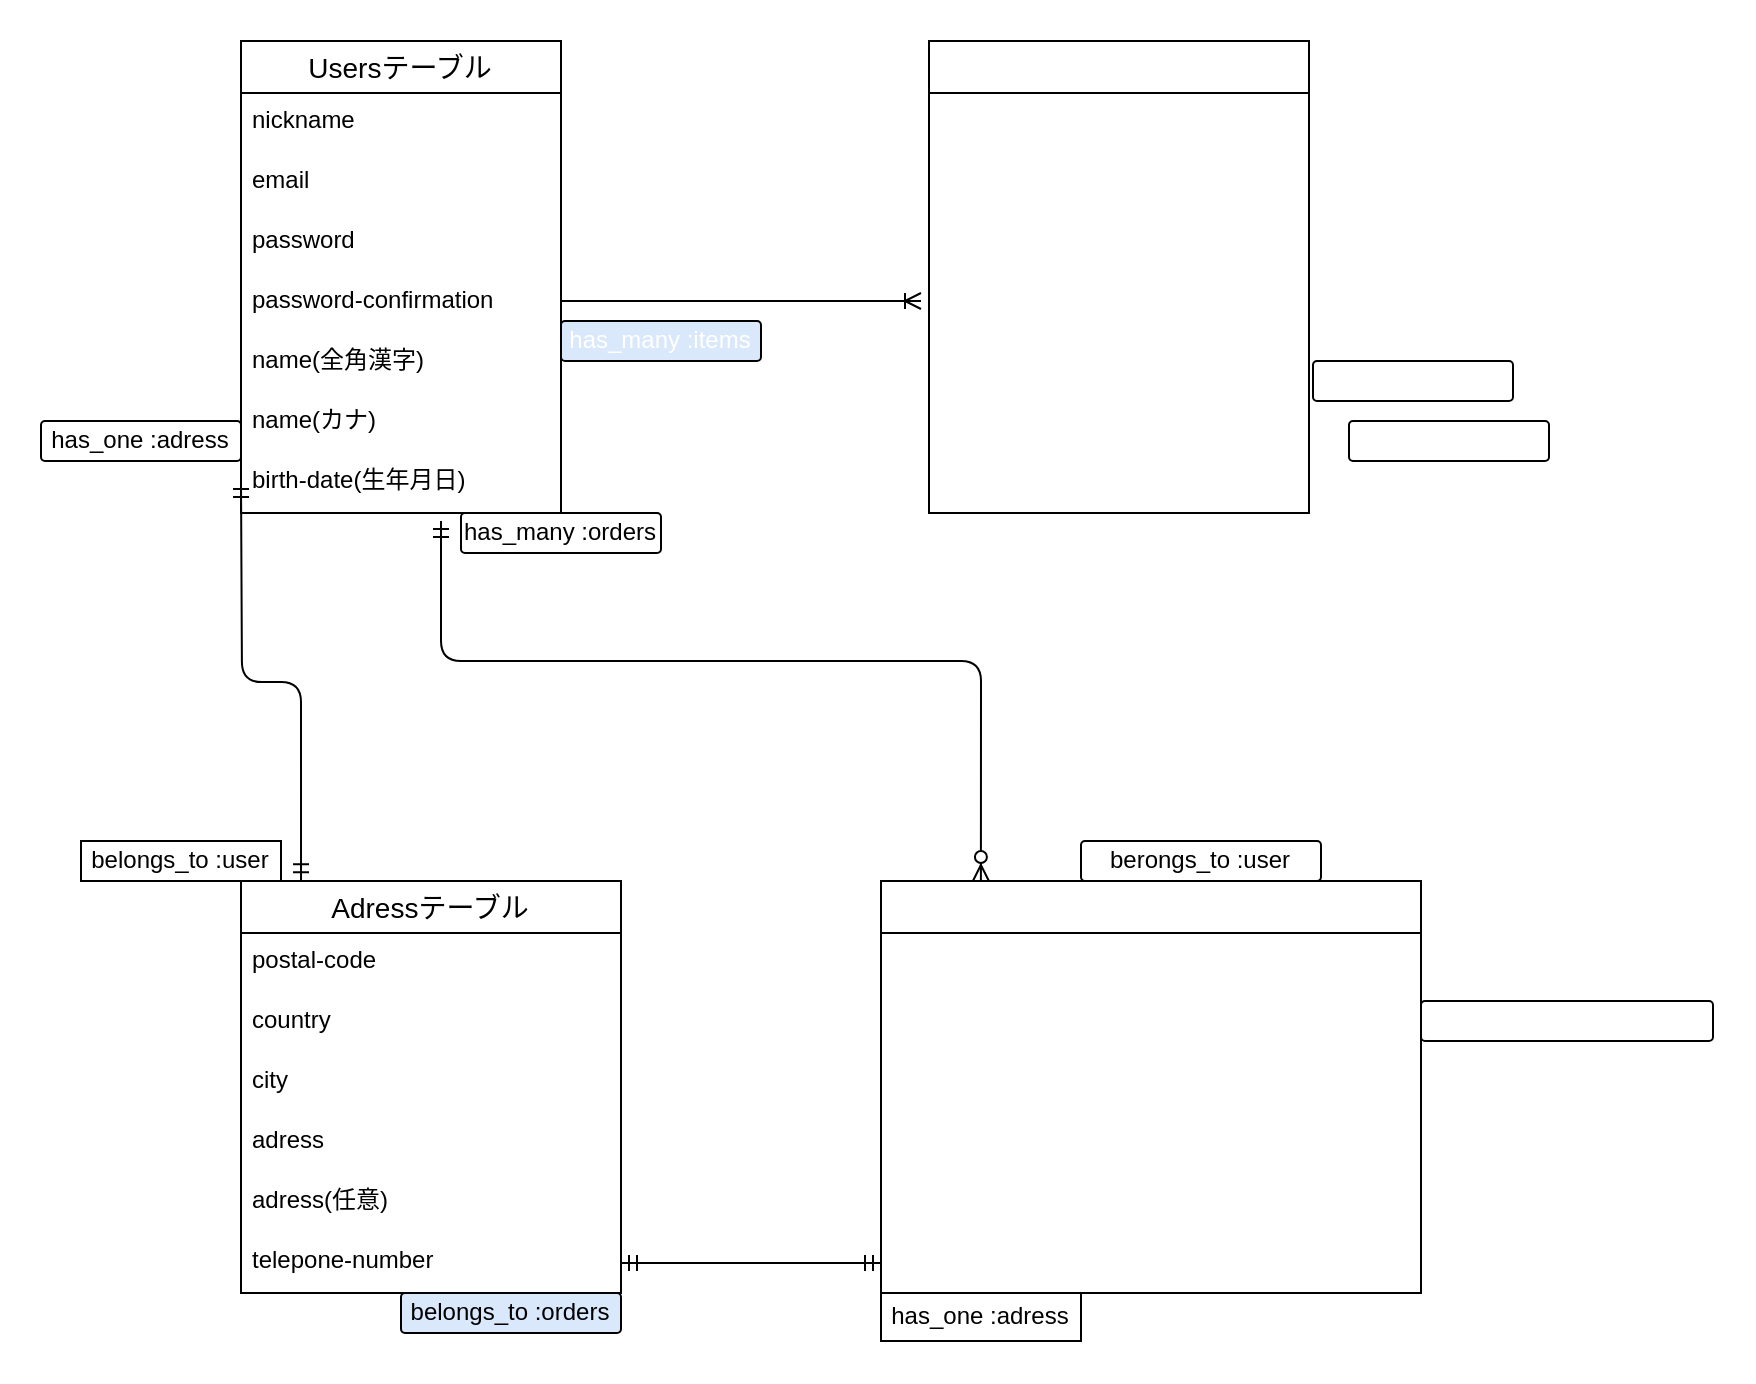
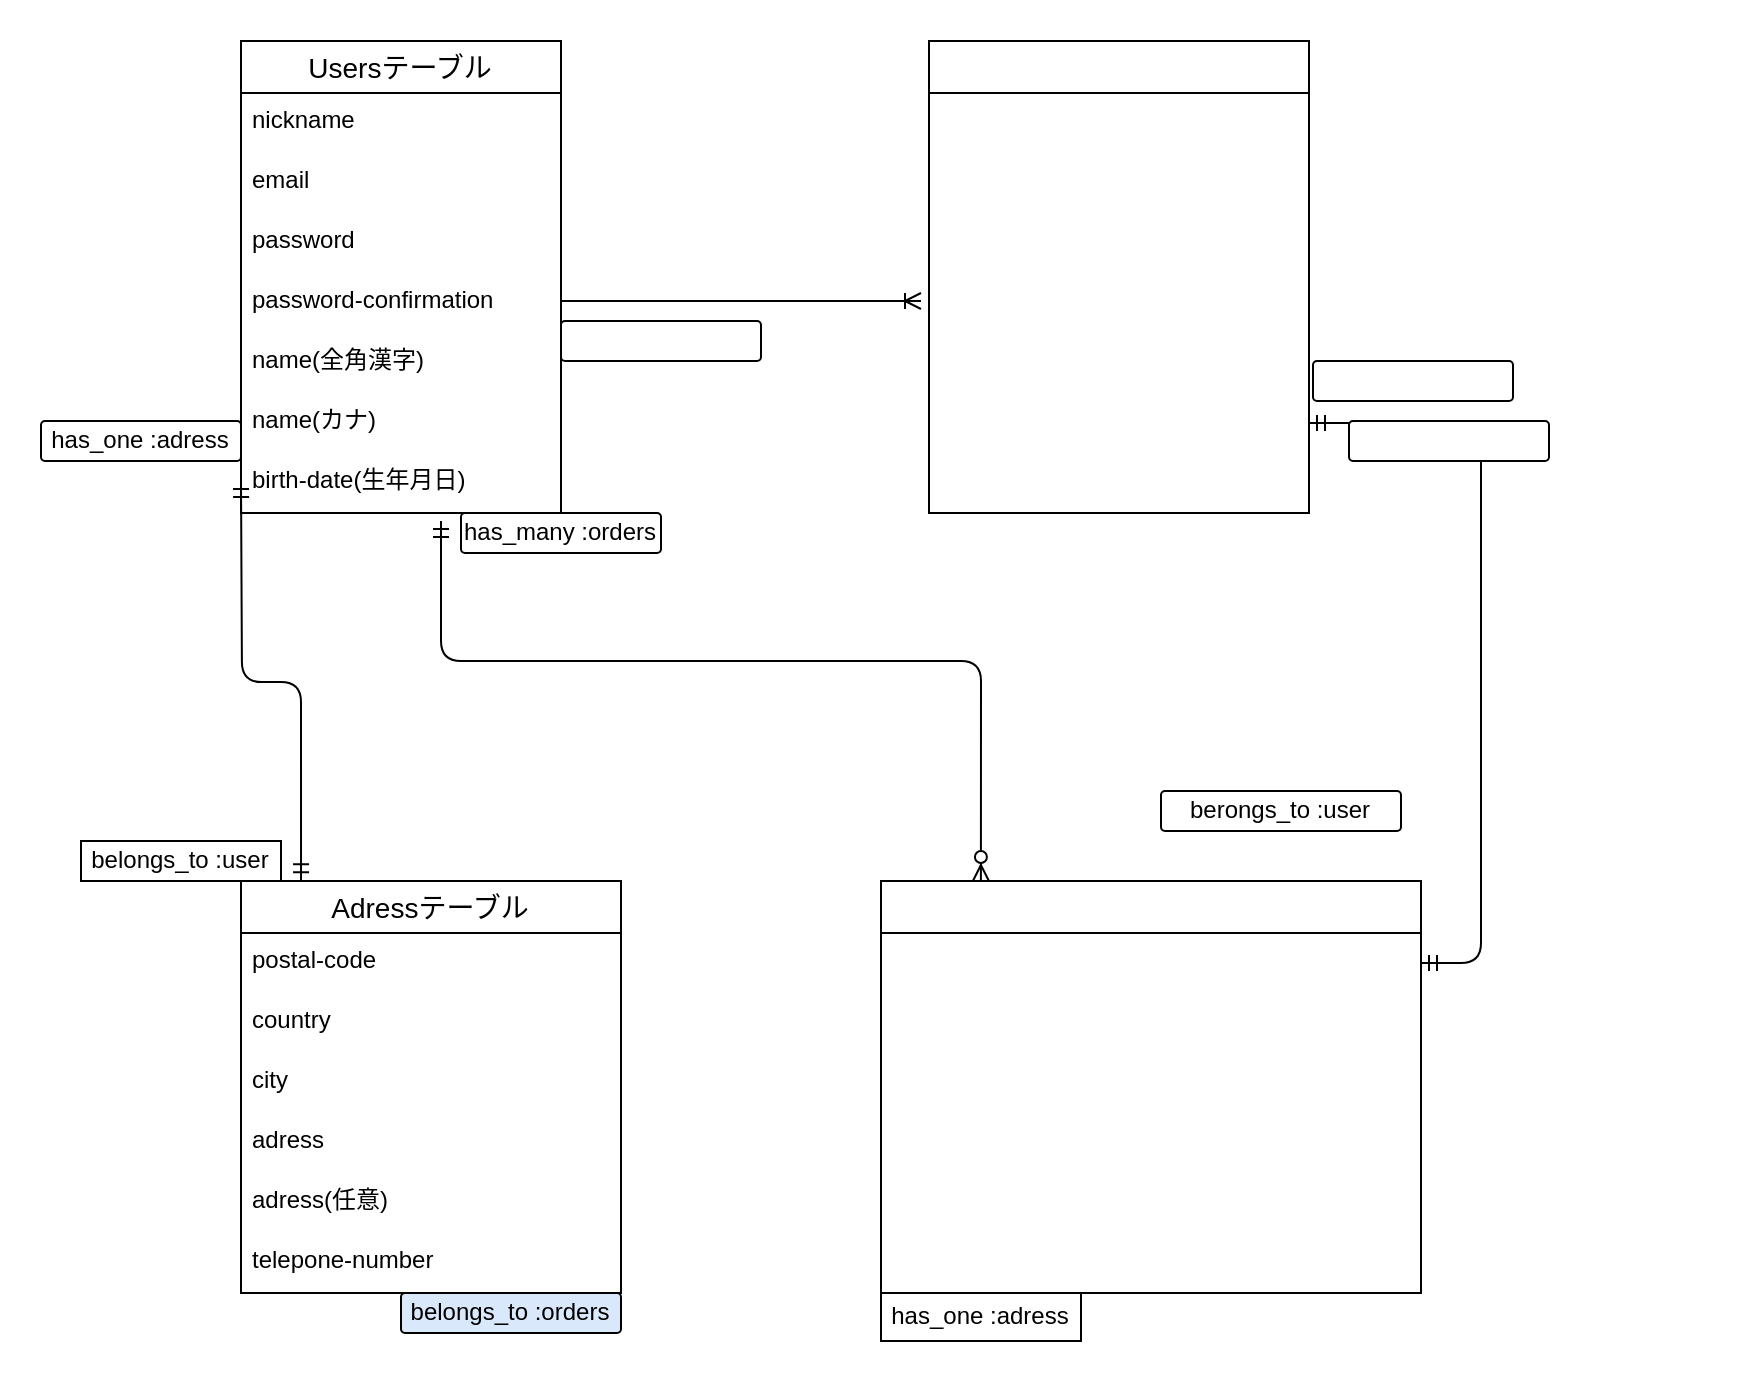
node "has_many :items": fillcolor #dae8fc -> #ffffff
edge "item-content(商品説明)" -- "credit-card-info": added
node "berongs_to :user": moved (1201, 861) -> (1281, 811)
node "berongs_to :items": removed
edge "telepone-number" -- "shipping-date": removed
